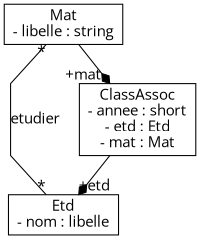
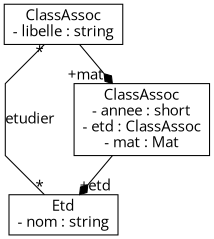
node "Mat - libelle : string": label "Mat - libelle : string" -> "ClassAssoc - libelle : string"
node "ClassAssoc - annee : short - etd : Etd - mat : Mat": label "ClassAssoc - annee : short - etd : Etd - mat : Mat" -> "ClassAssoc - annee : short - etd : ClassAssoc - mat : Mat"
node "Etd - nom : libelle": label "Etd - nom : libelle" -> "Etd - nom : string"
